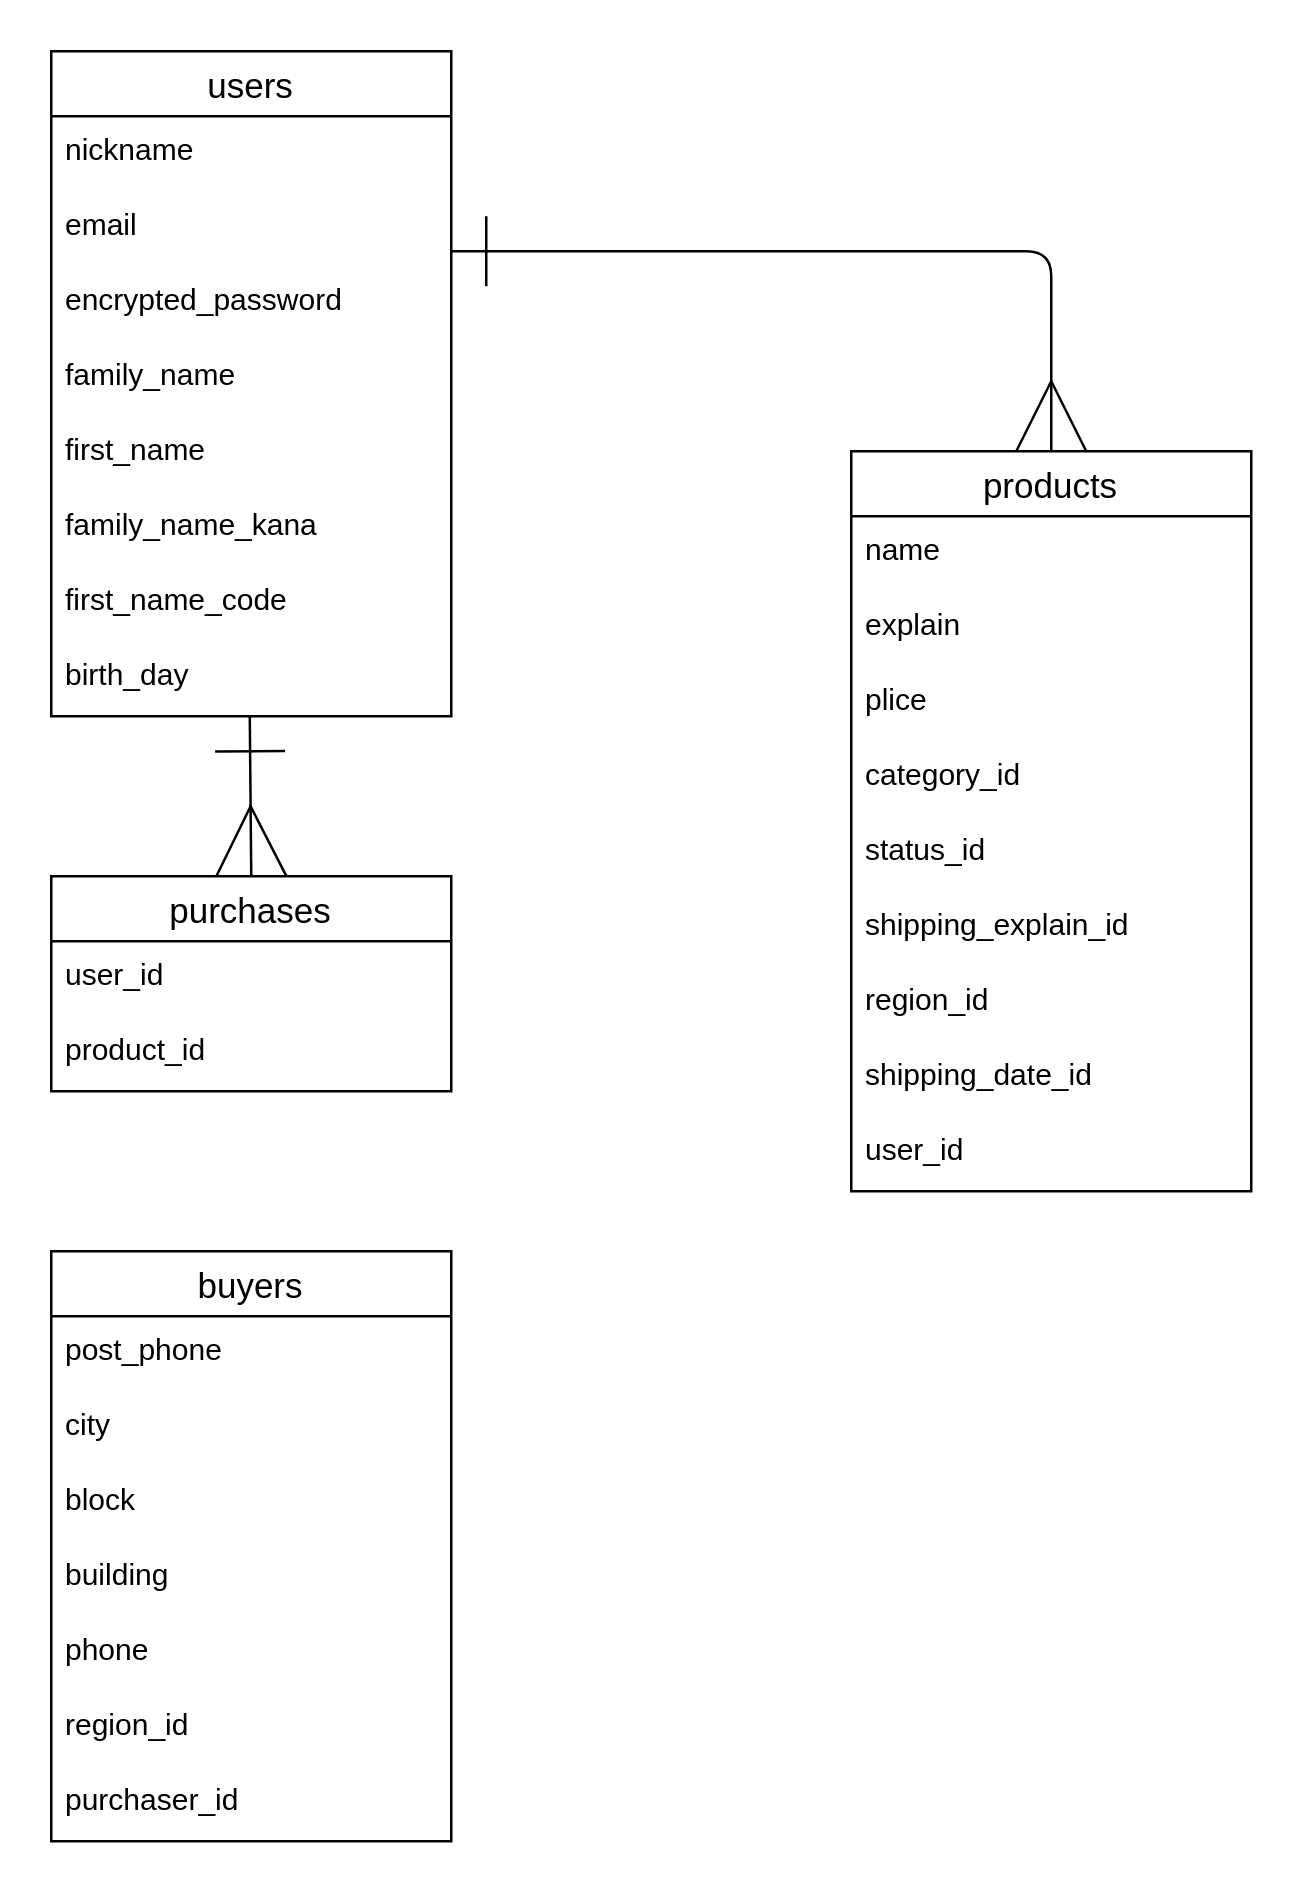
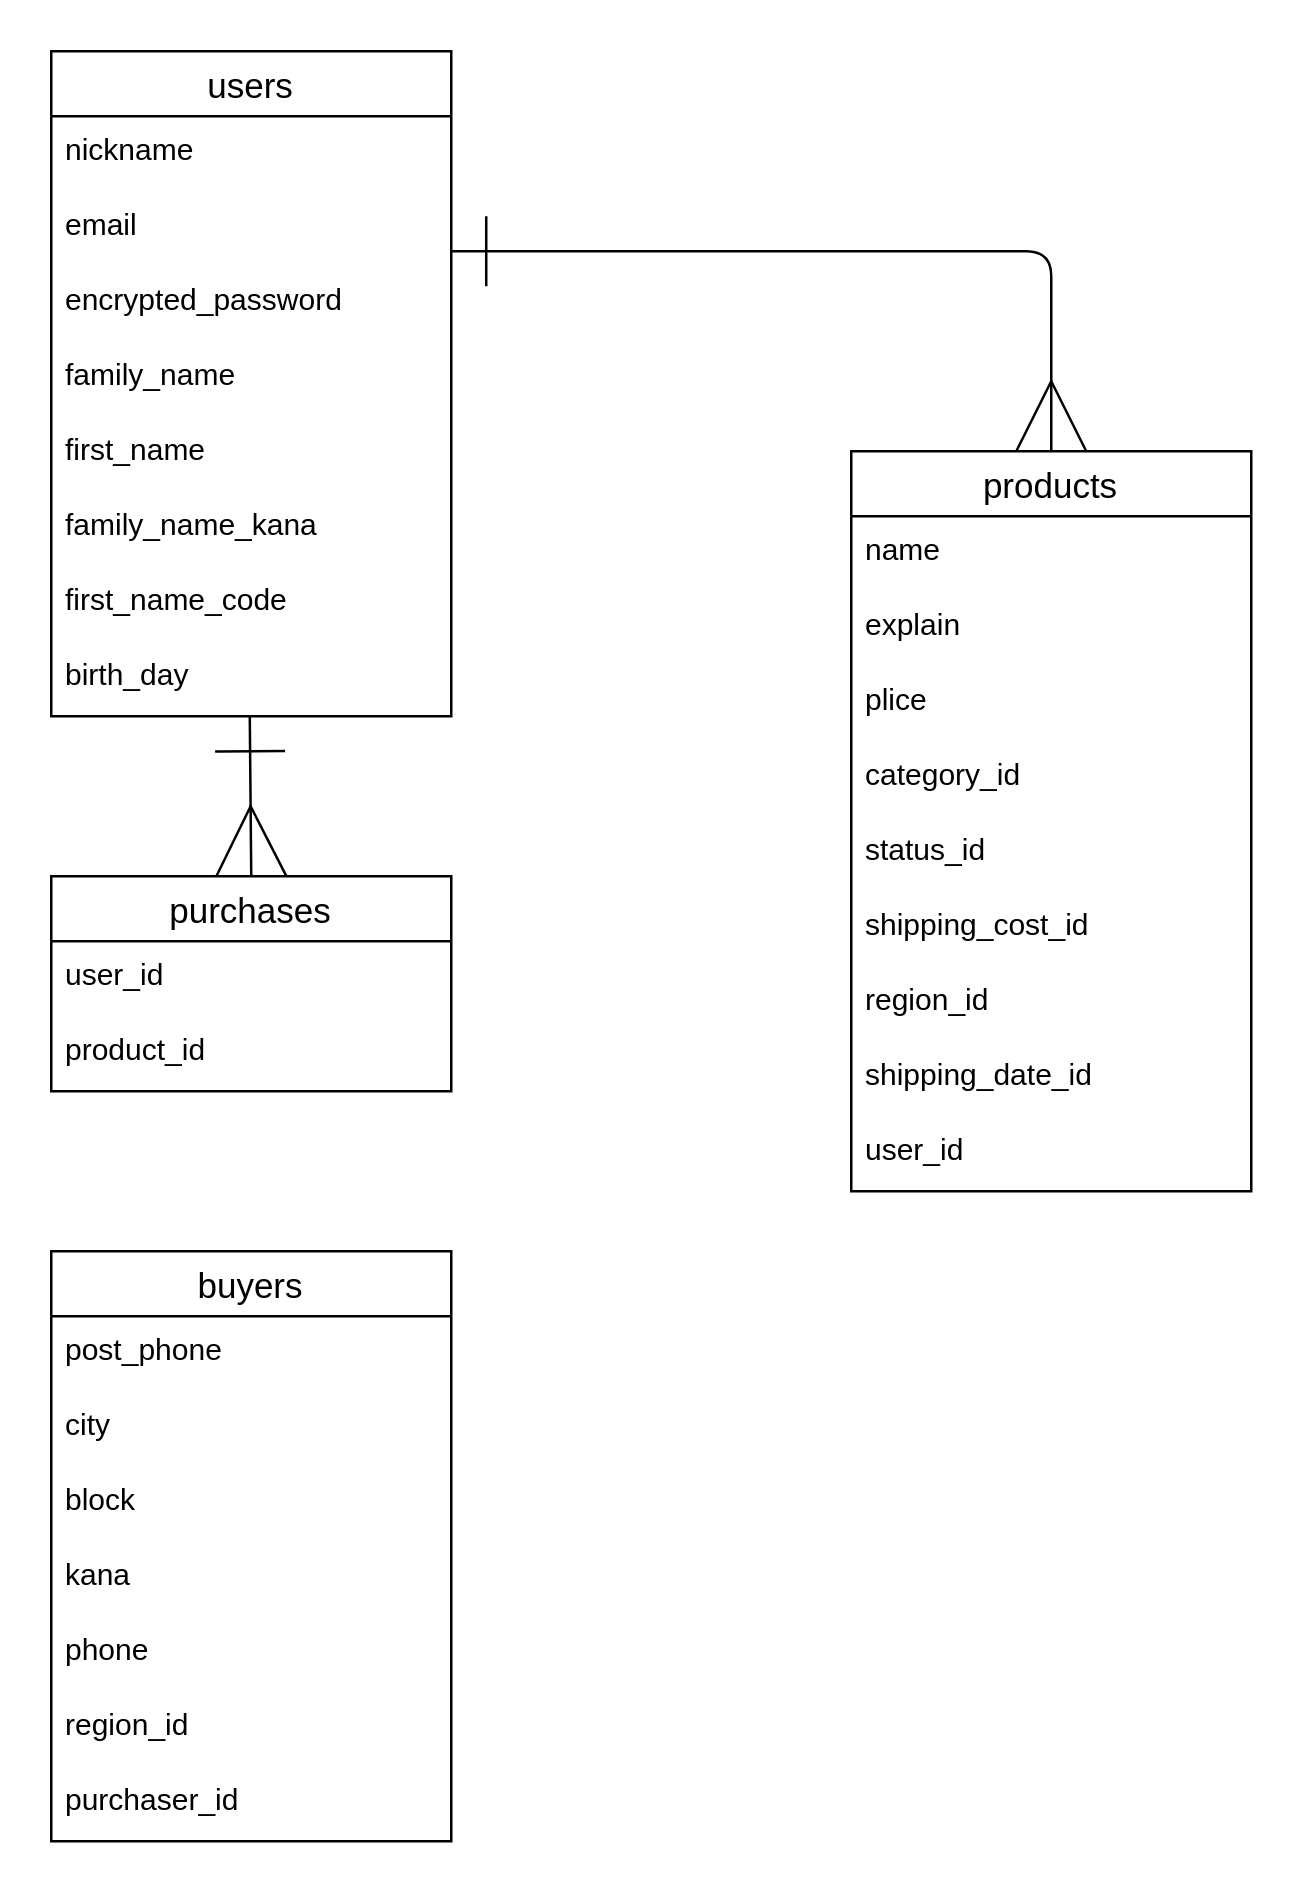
node "shipping_explain_id": label "shipping_explain_id" -> "shipping_cost_id"
node "building": label "building" -> "kana"
